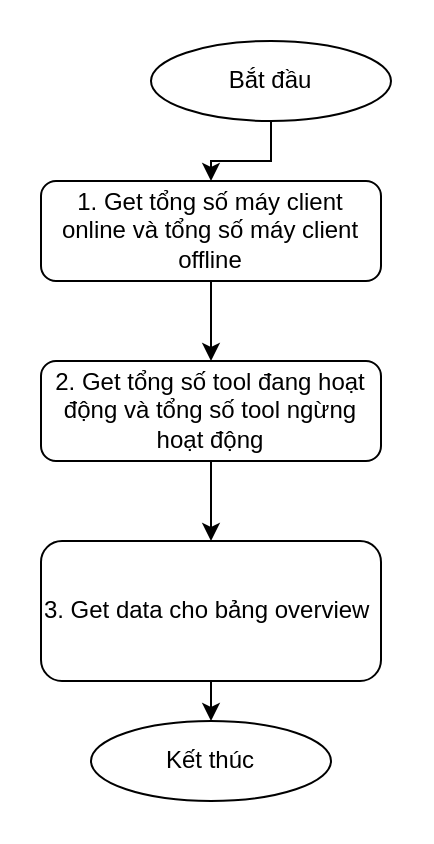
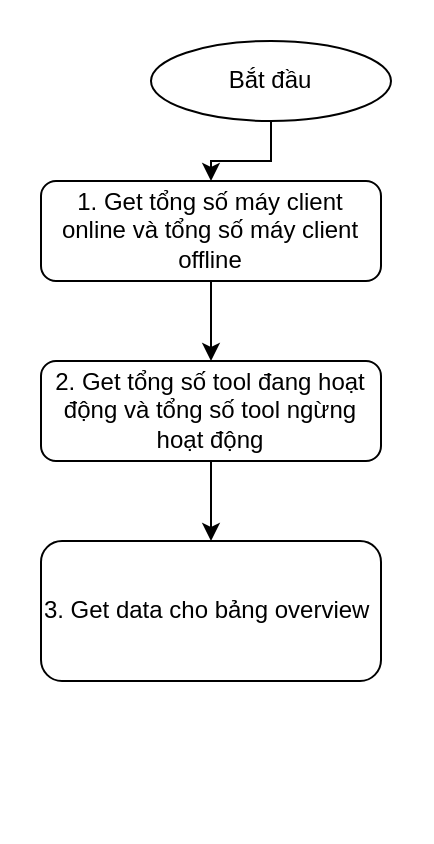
edge "3. Get data cho bảng overview" -> "Kết thúc": removed
node "Kết thúc": removed
